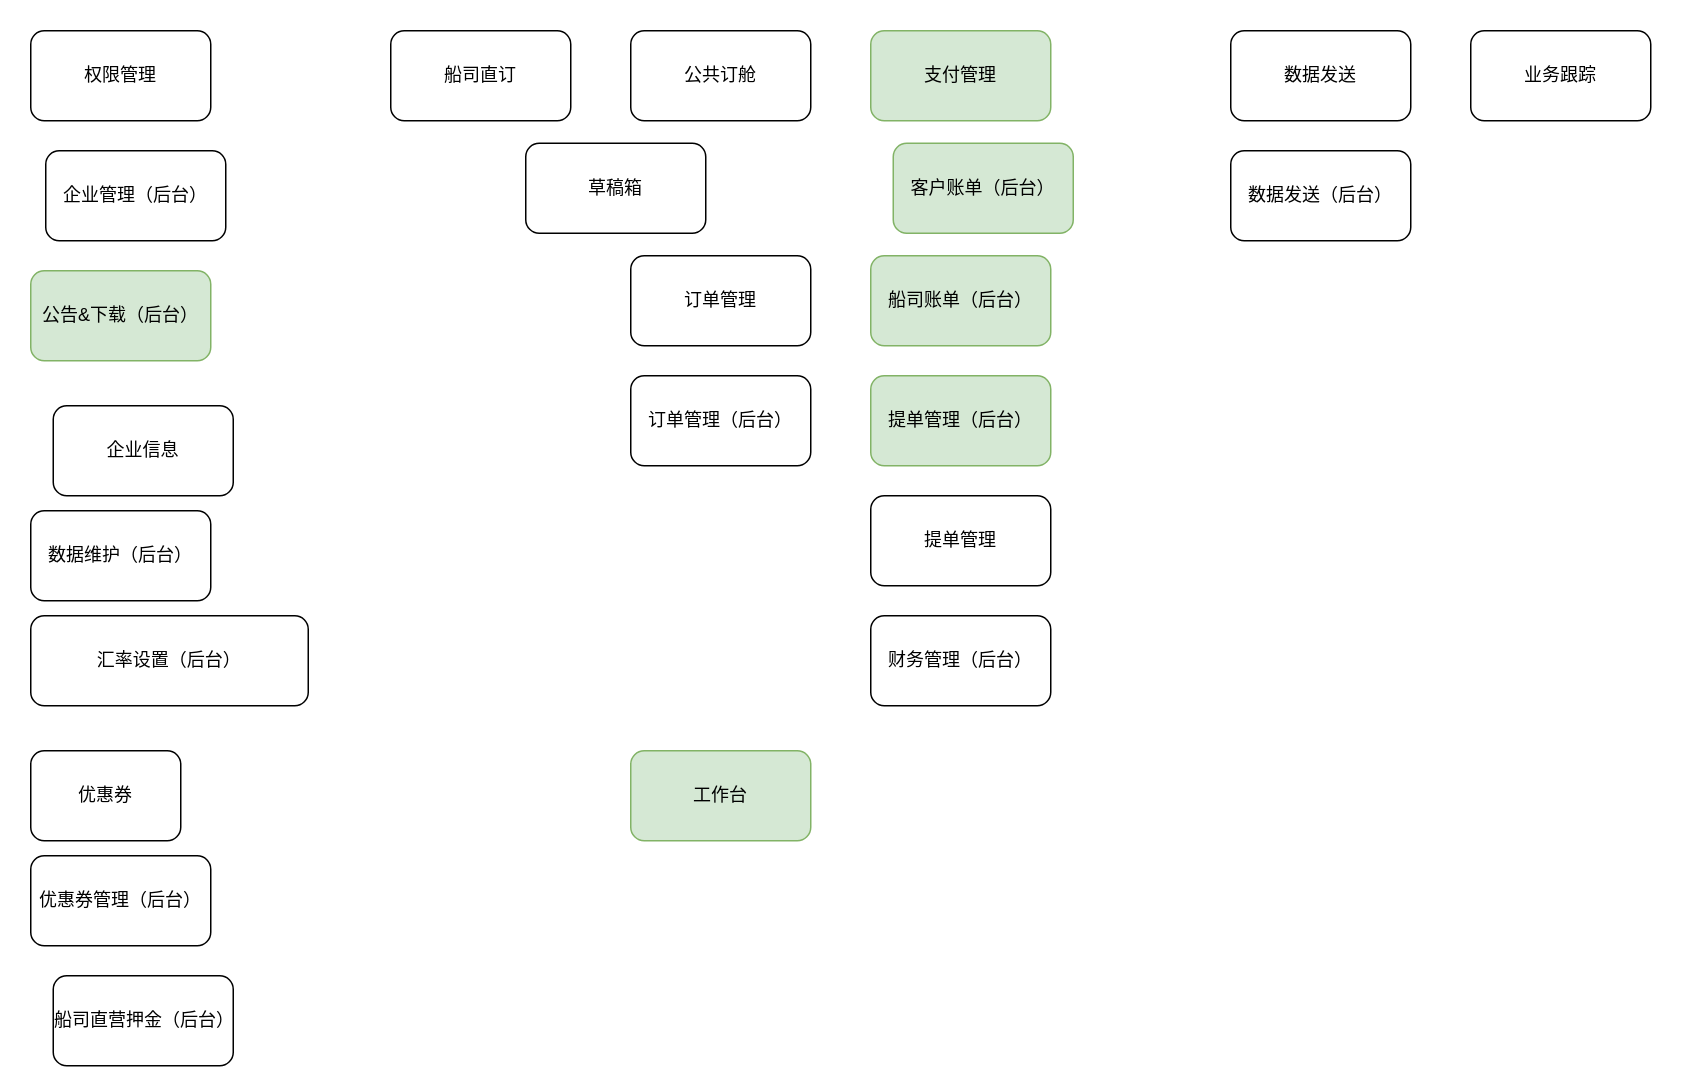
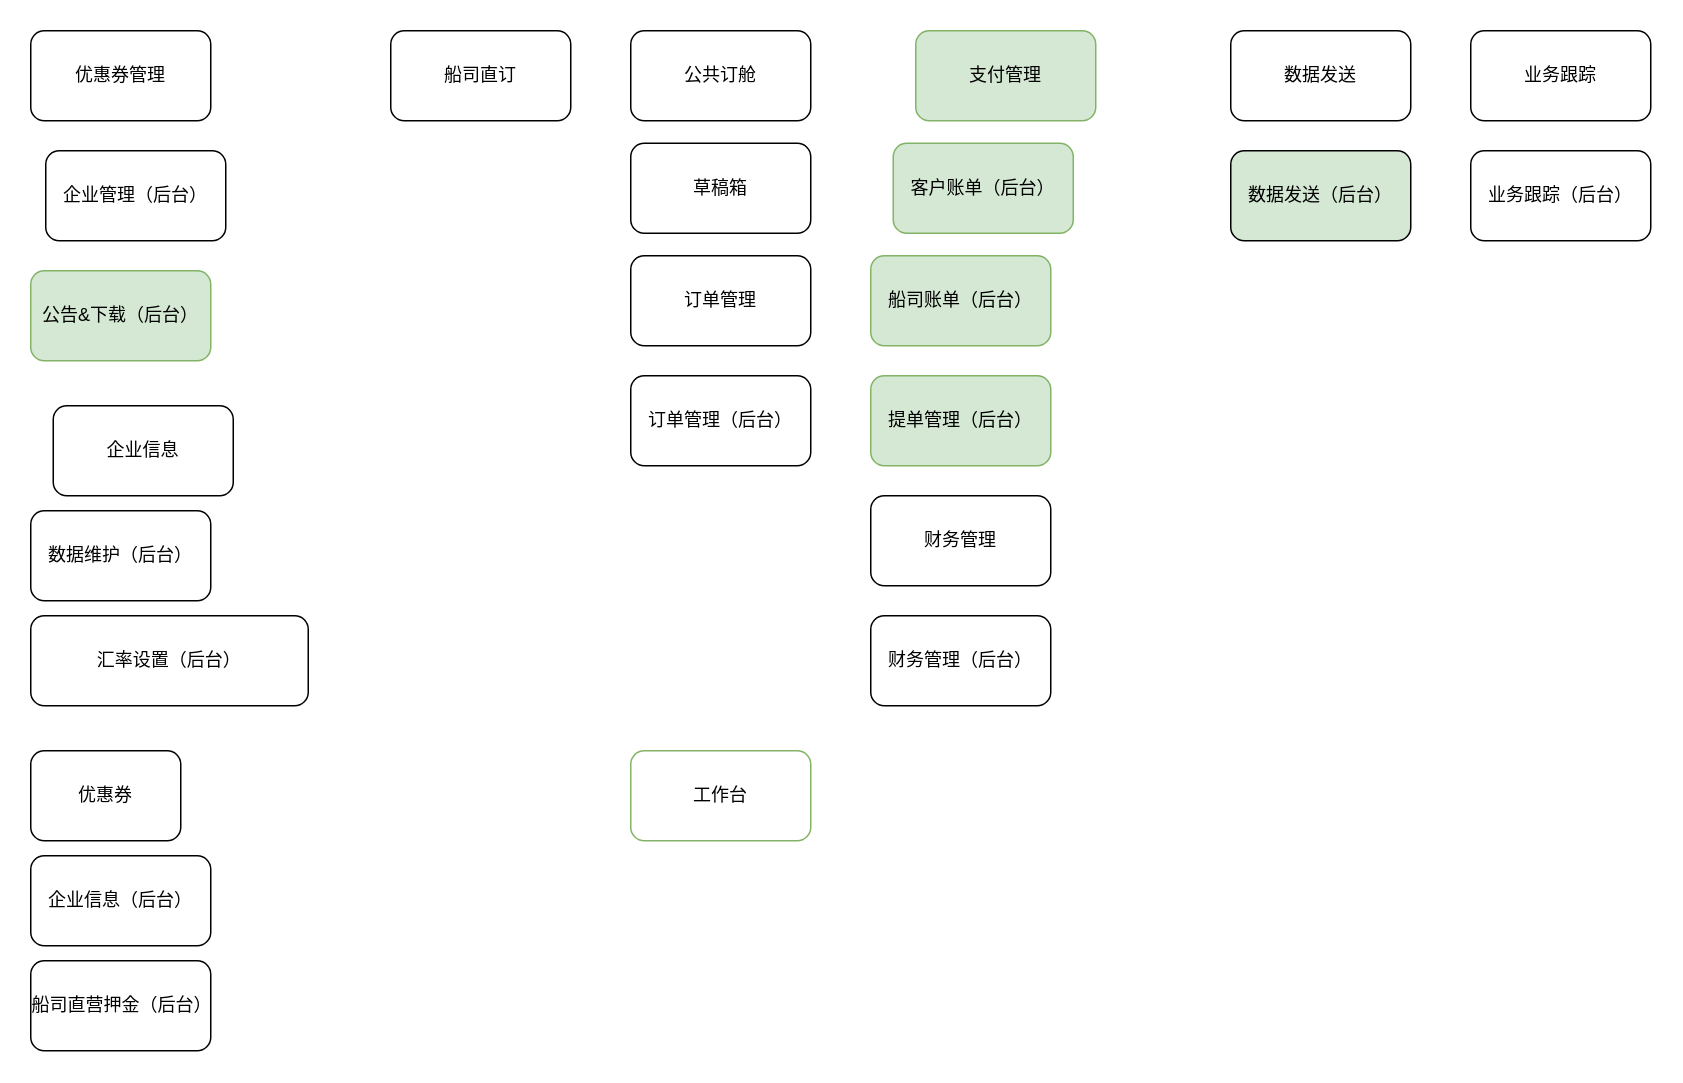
node "权限管理": label "权限管理" -> "优惠券管理"
node "支付管理": moved (961, 76) -> (1006, 76)
node "草稿箱": moved (616, 188) -> (721, 188)
node "数据发送（后台）": fillcolor #ffffff -> #d5e8d4
node "业务跟踪（后台）": added
node "提单管理": label "提单管理" -> "财务管理"
node "工作台": fillcolor #d5e8d4 -> #ffffff
node "优惠券管理（后台）": label "优惠券管理（后台）" -> "企业信息（后台）"
node "船司直营押金（后台）": moved (143, 1021) -> (121, 1006)
